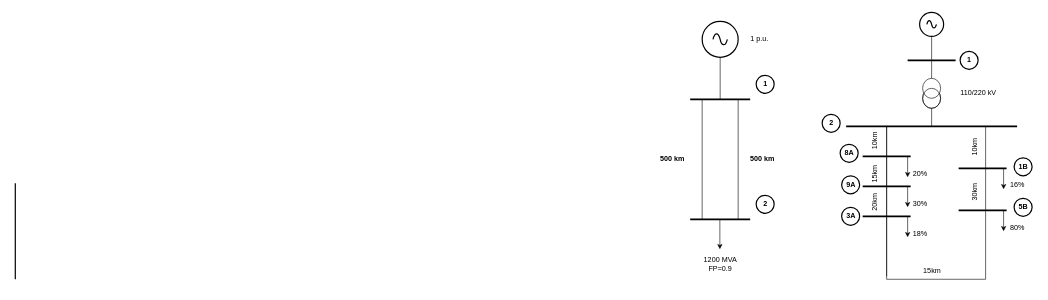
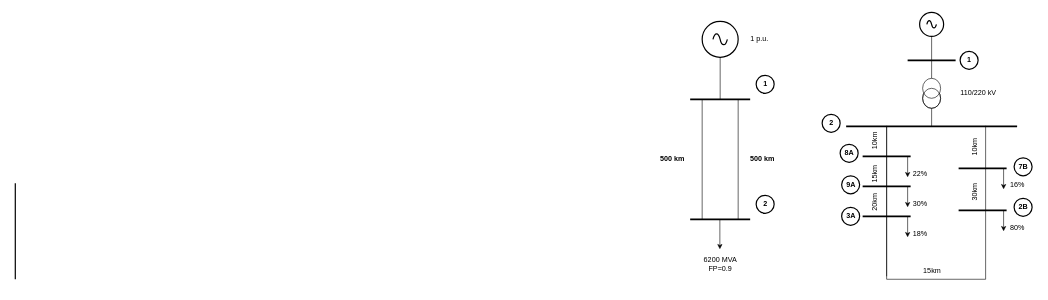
node "1B": label "1B" -> "7B"
node "20%": label "20%" -> "22%"
node "5B": label "5B" -> "2B"
node "1200 MVA FP=0.9": label "1200 MVA FP=0.9" -> "6200 MVA FP=0.9"
